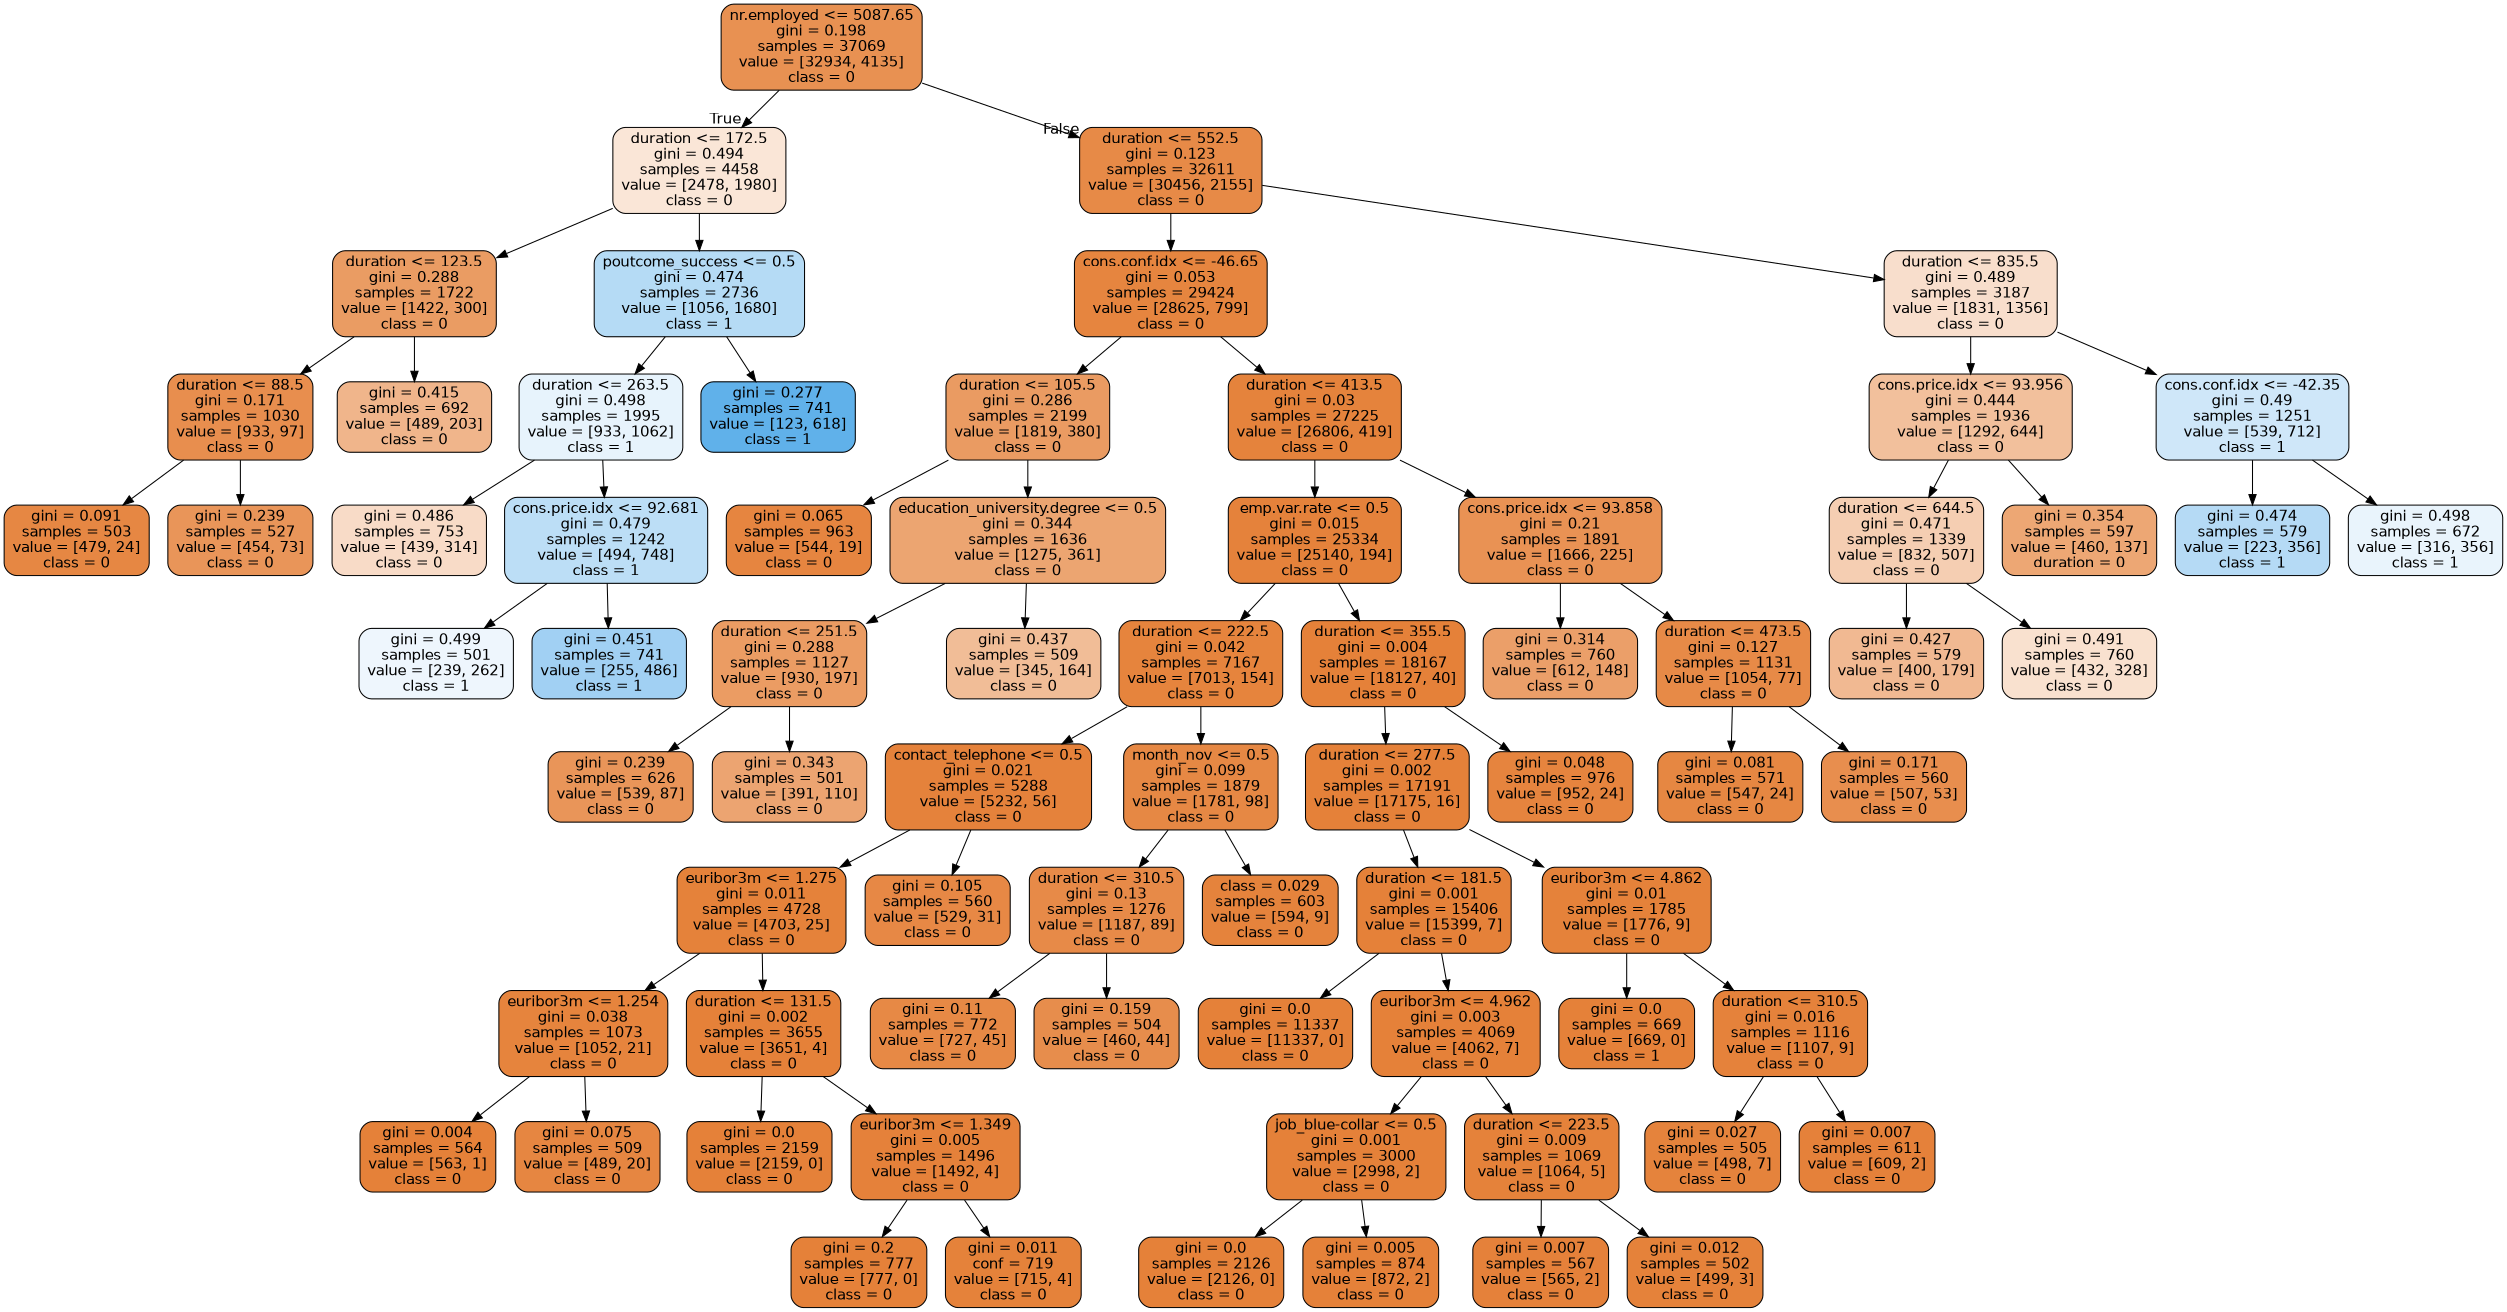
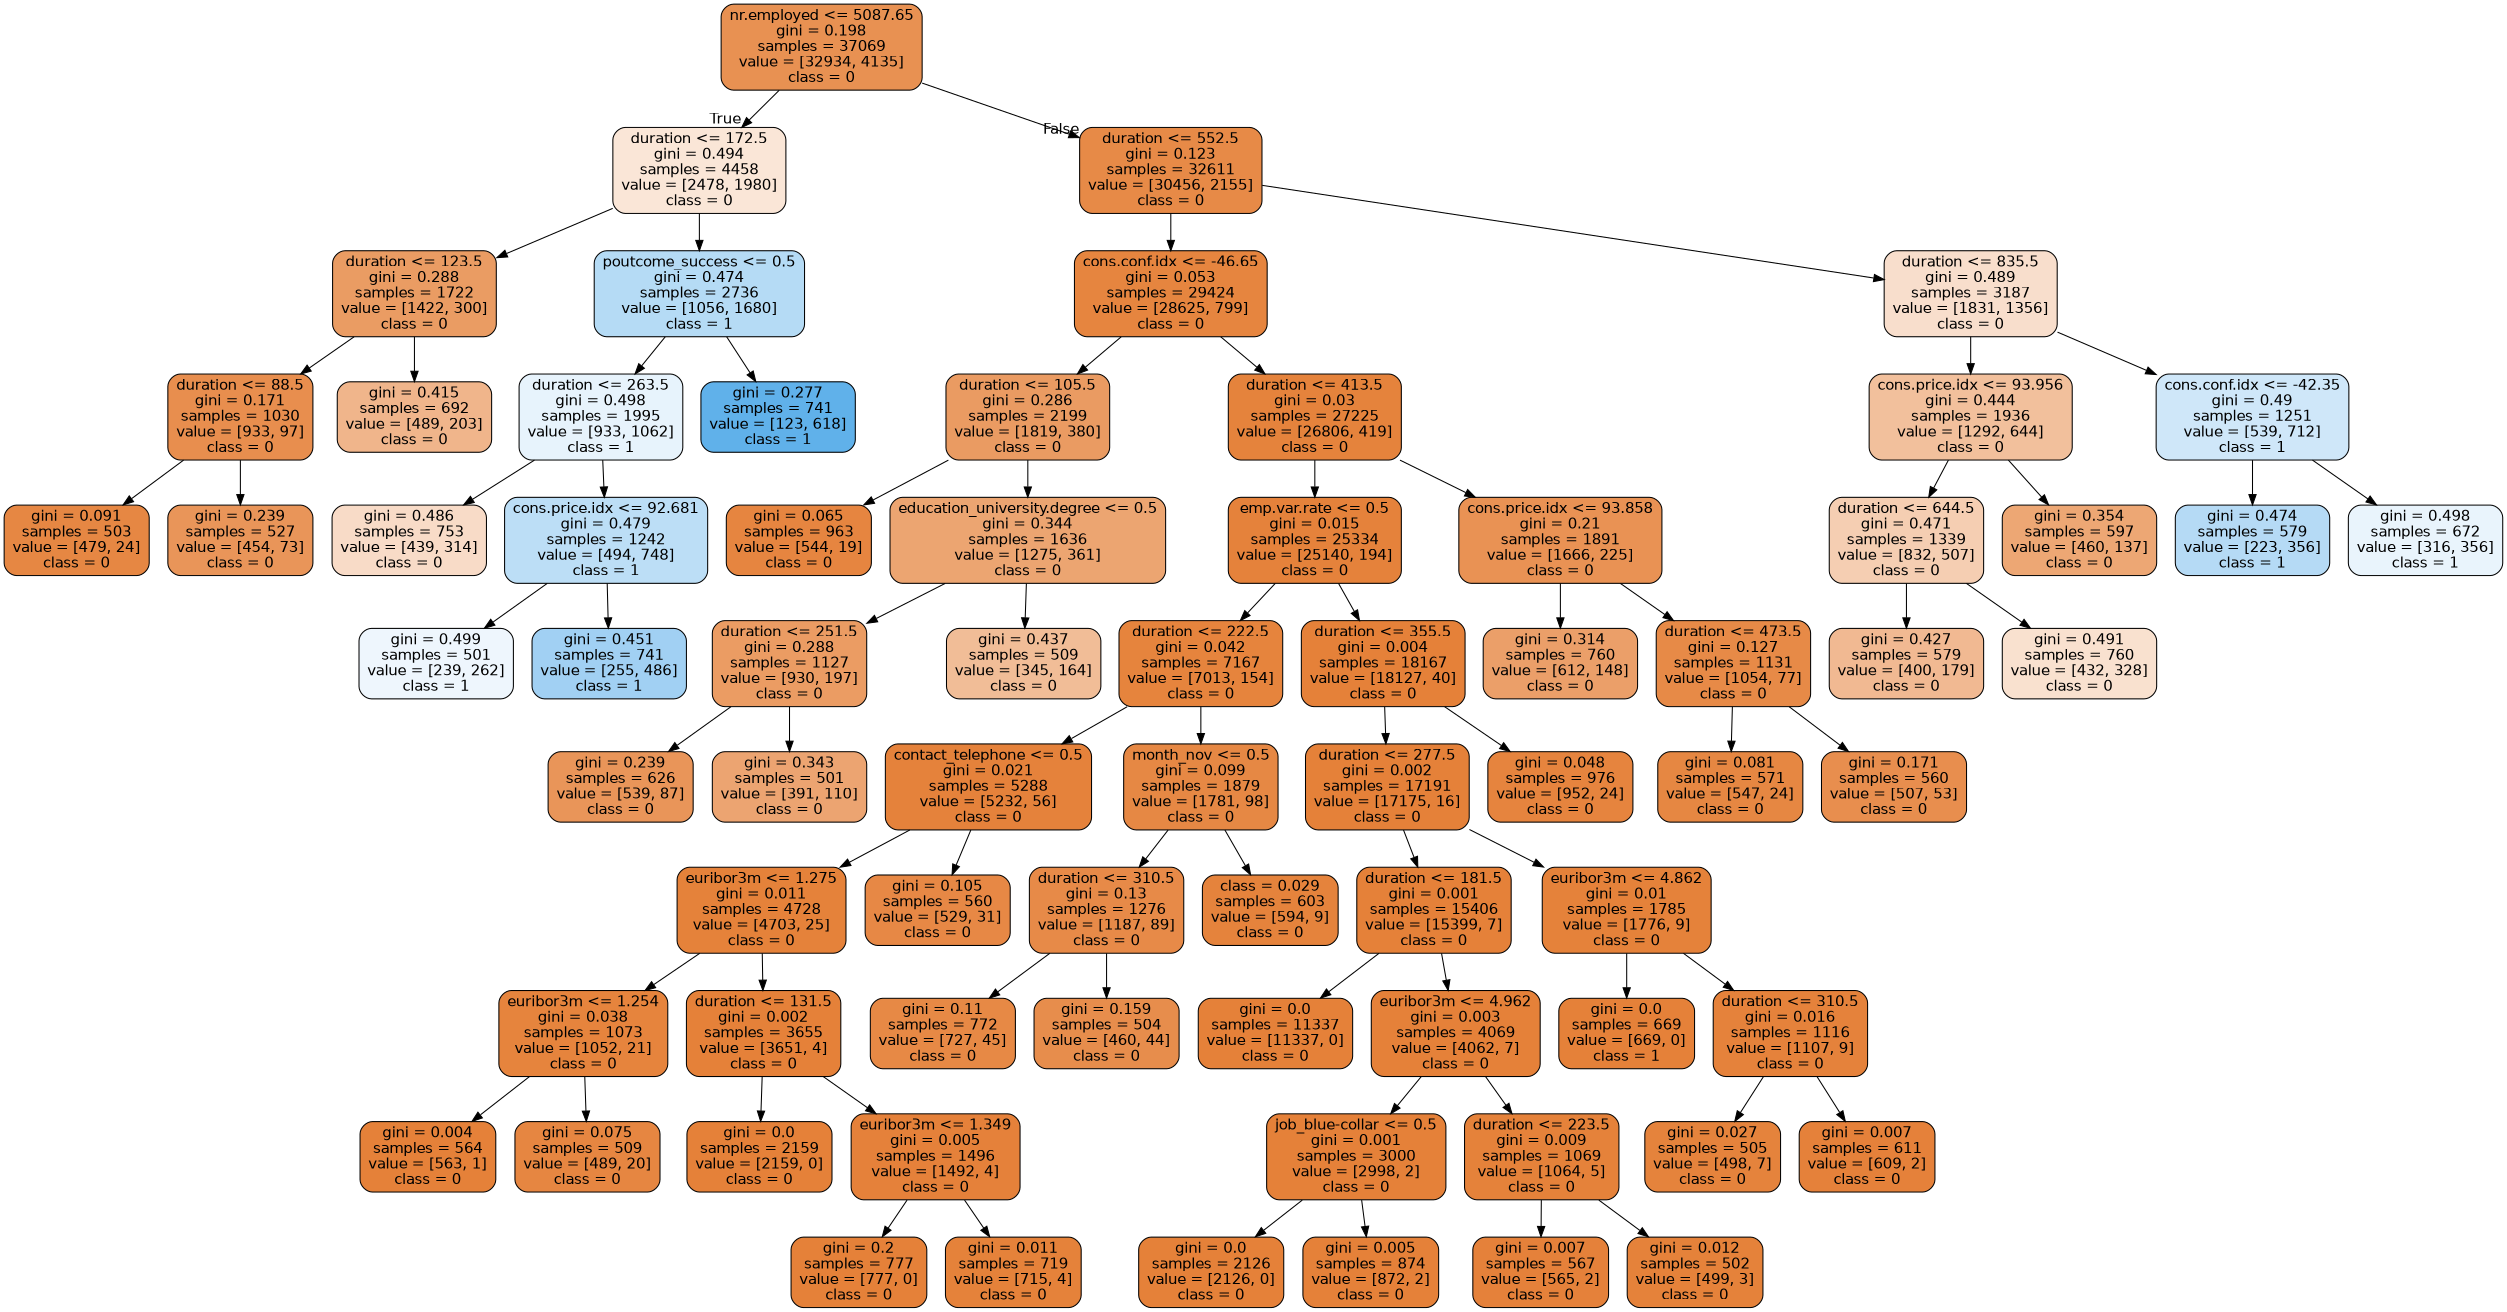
node "gini = 0.354 samples = 597 value = [460, 137] duration = 0": label "gini = 0.354 samples = 597 value = [460, 137] duration = 0" -> "gini = 0.354 samples = 597 value = [460, 137] class = 0"
node "gini = 0.011 conf = 719 value = [715, 4] class = 0": label "gini = 0.011 conf = 719 value = [715, 4] class = 0" -> "gini = 0.011 samples = 719 value = [715, 4] class = 0"
